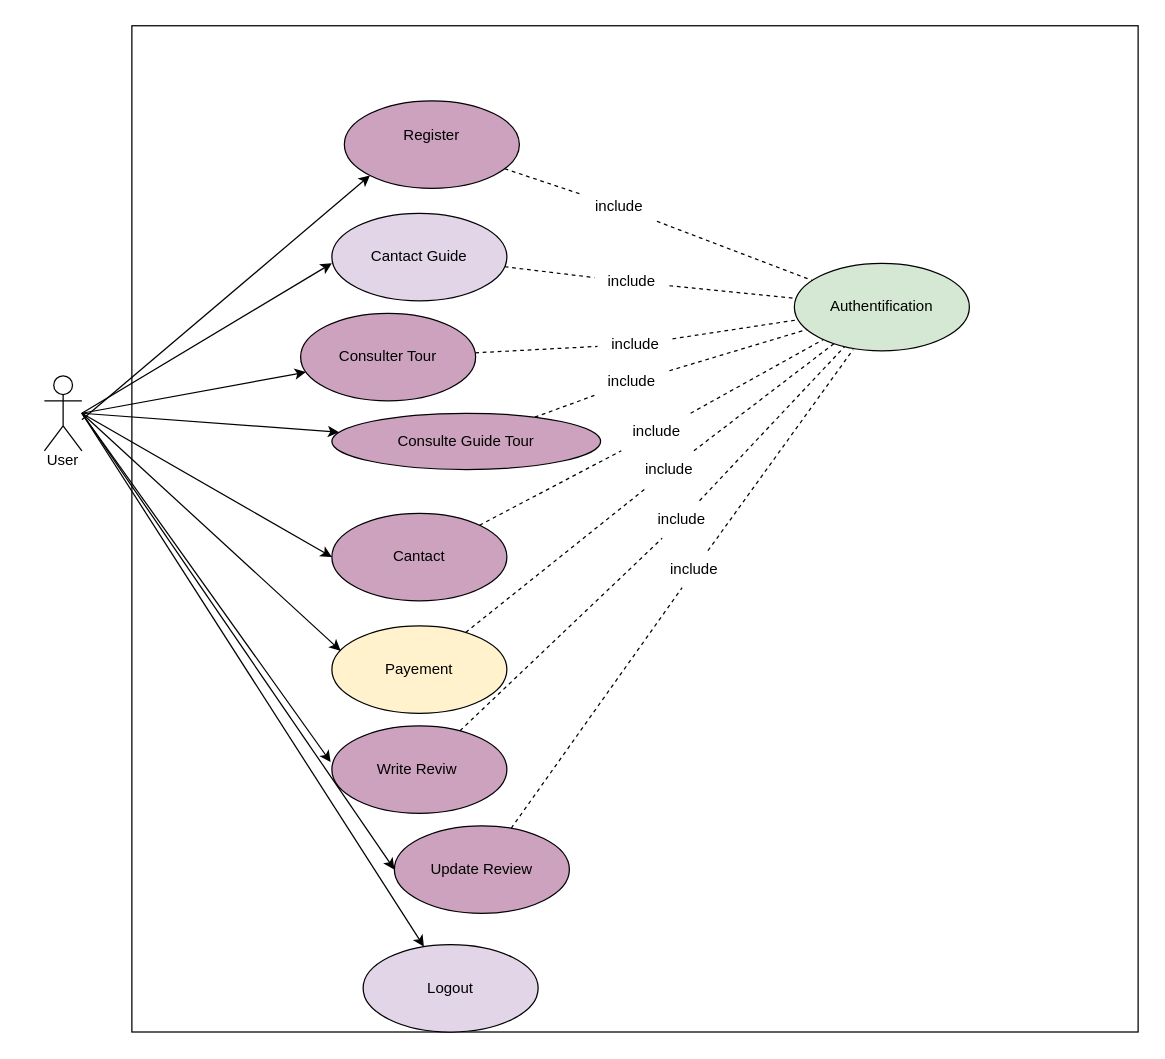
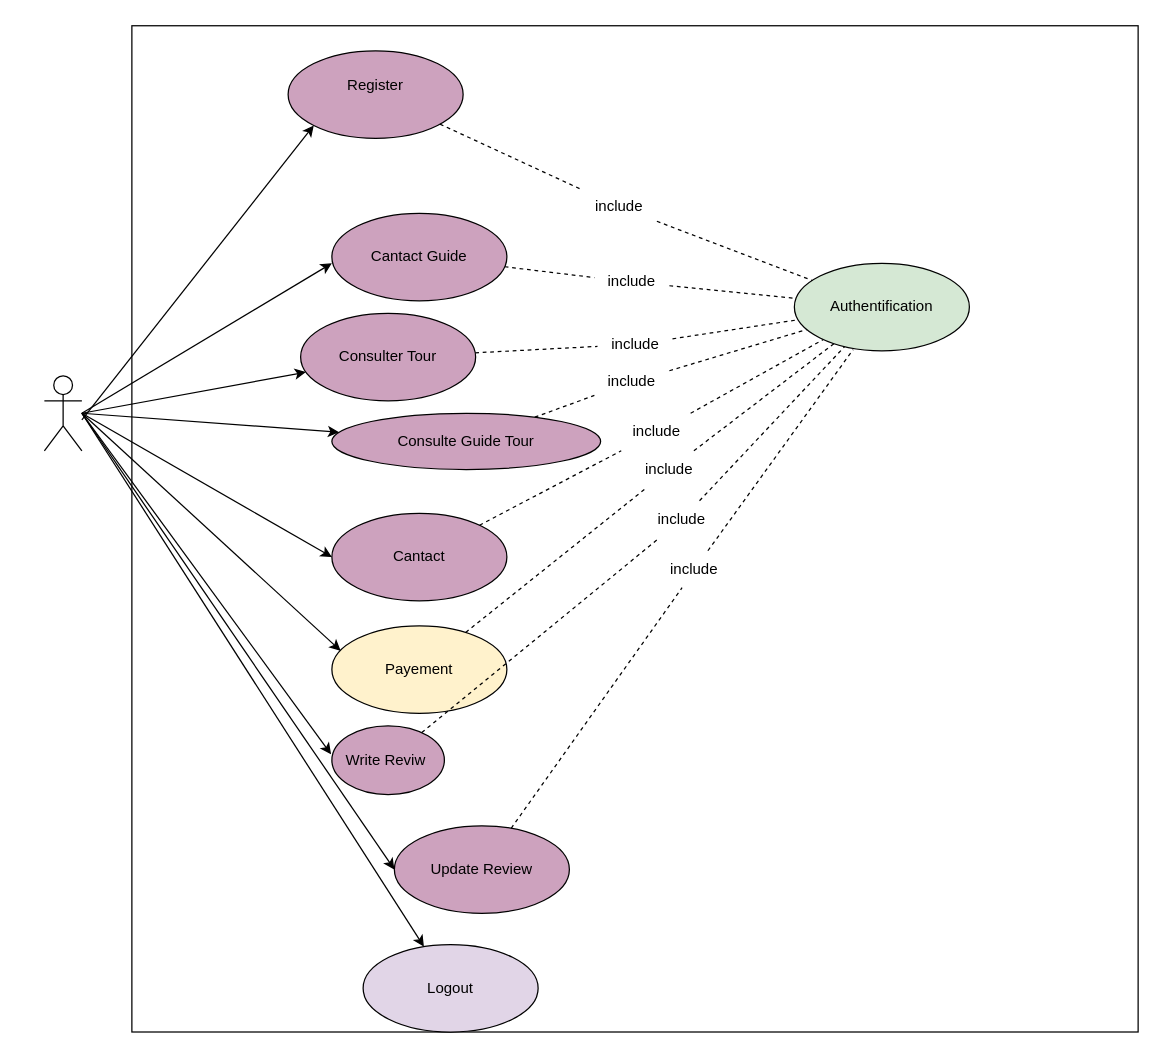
node "Register": moved (432, 144) -> (376, 94)
node "Cantact Guide": fillcolor #e1d5e7 -> #cda2be
node "User": removed
node "Write Reviw": size 175x88 -> 113x69
